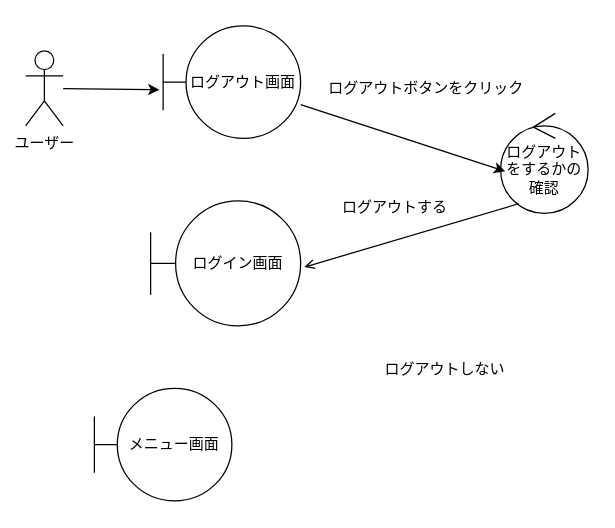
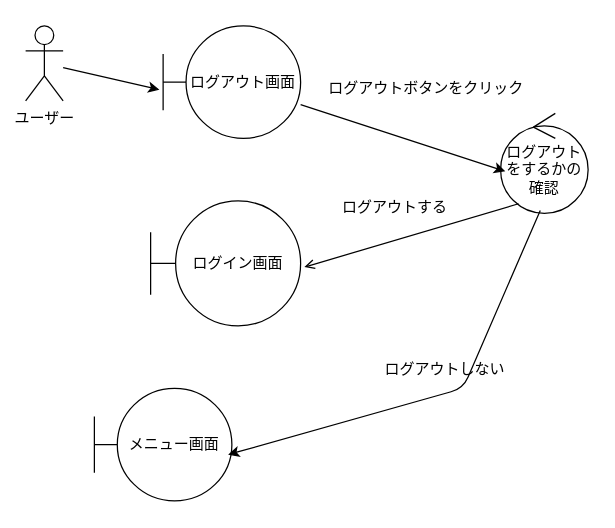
node "ユーザー": moved (44, 88) -> (44, 63)
edge "ログアウトをするかの確認" -> "メニュー画面": added
